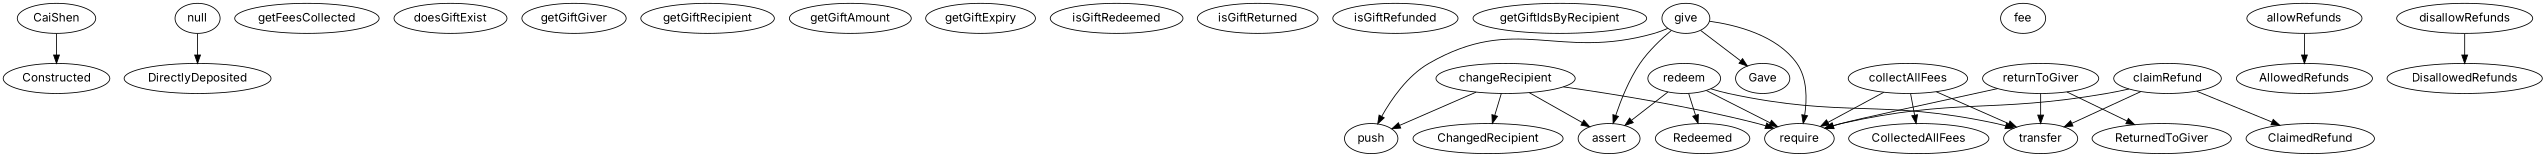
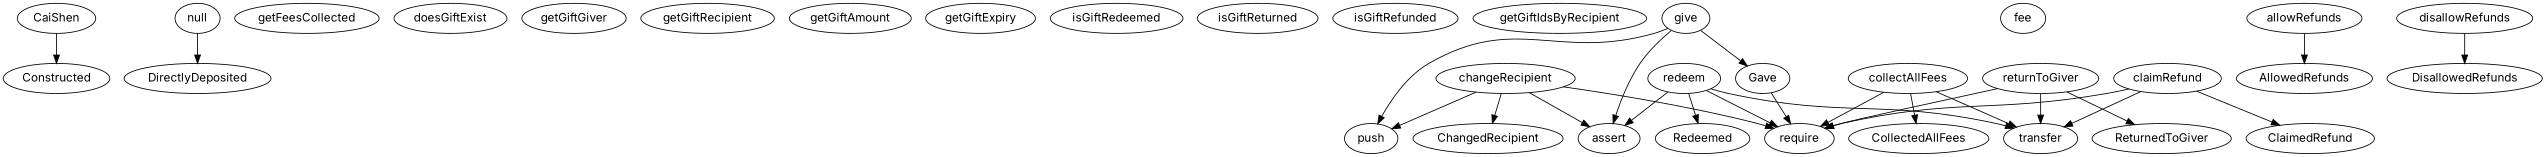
edge "give" -> "require": now "Gave" -> "require"
